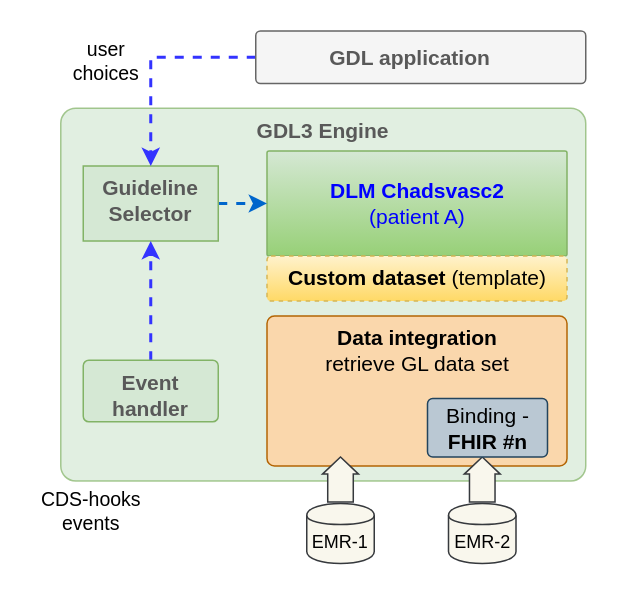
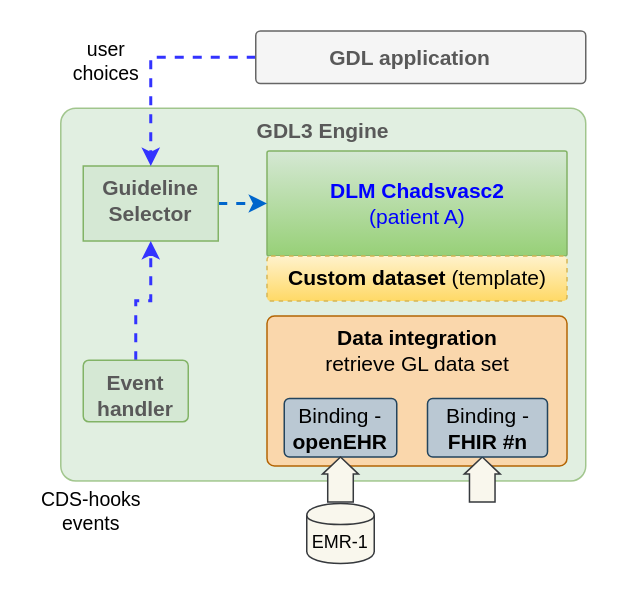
node "Event handler": size 135x62 -> 105x62
node "Binding - openEHR": added
node "EMR-2": removed
